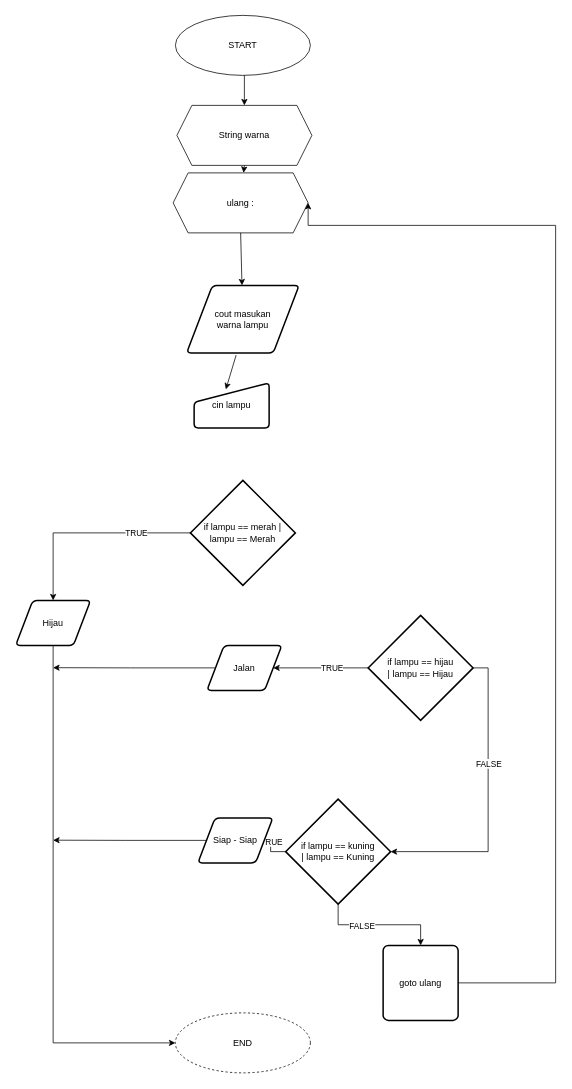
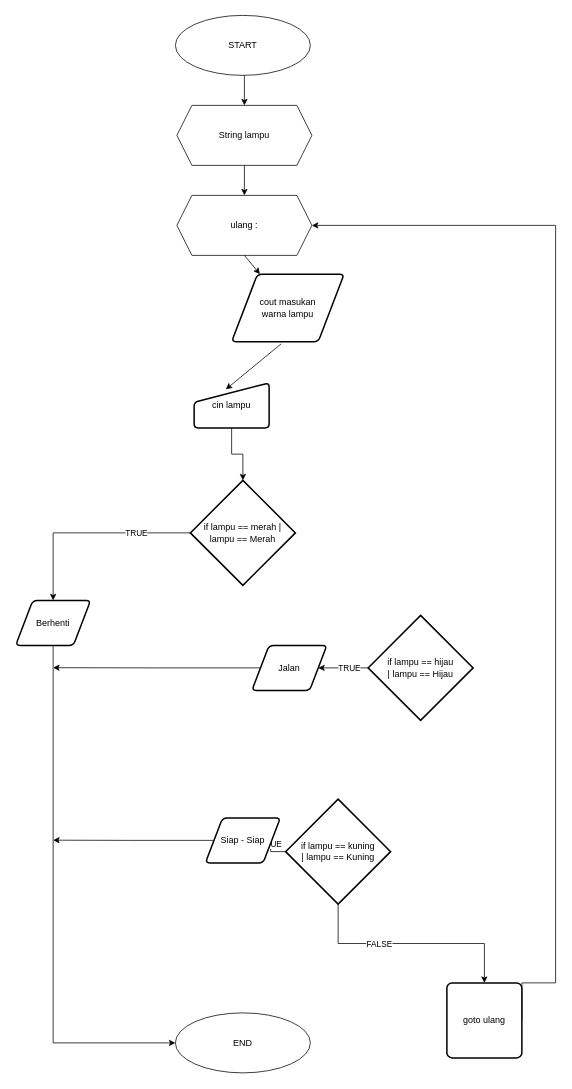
node "String warna": label "String warna" -> "String lampu"
node "ulang :": moved (240, 203) -> (244, 225)
node "cout masukan warna lampu": moved (243, 319) -> (288, 308)
edge "cin lampu" -> "if lampu == merah | lampu == Merah": added
node "Hijau": label "Hijau" -> "Berhenti"
node "Jalan": moved (244, 668) -> (289, 668)
node "Siap - Siap": moved (235, 840) -> (243, 840)
edge "if lampu == hijau | lampu == Hijau" -> "if lampu == kuning | lampu == Kuning": removed, label "FALSE"
node "goto ulang": moved (420, 983) -> (484, 1020)
node "END": style dashed -> solid
